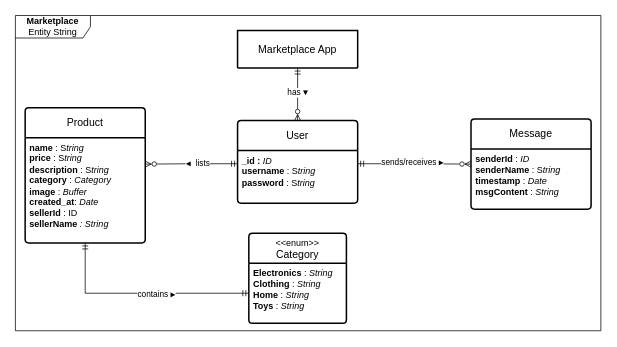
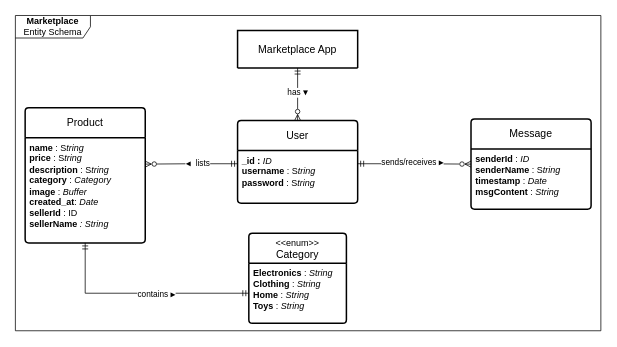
node "Marketplace Entity String": label "Marketplace Entity String" -> "Marketplace Entity Schema"
